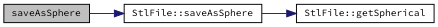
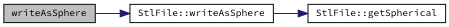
node "saveAsSphere": label "saveAsSphere" -> "writeAsSphere"
node "StlFile::saveAsSphere": label "StlFile::saveAsSphere" -> "StlFile::writeAsSphere"
